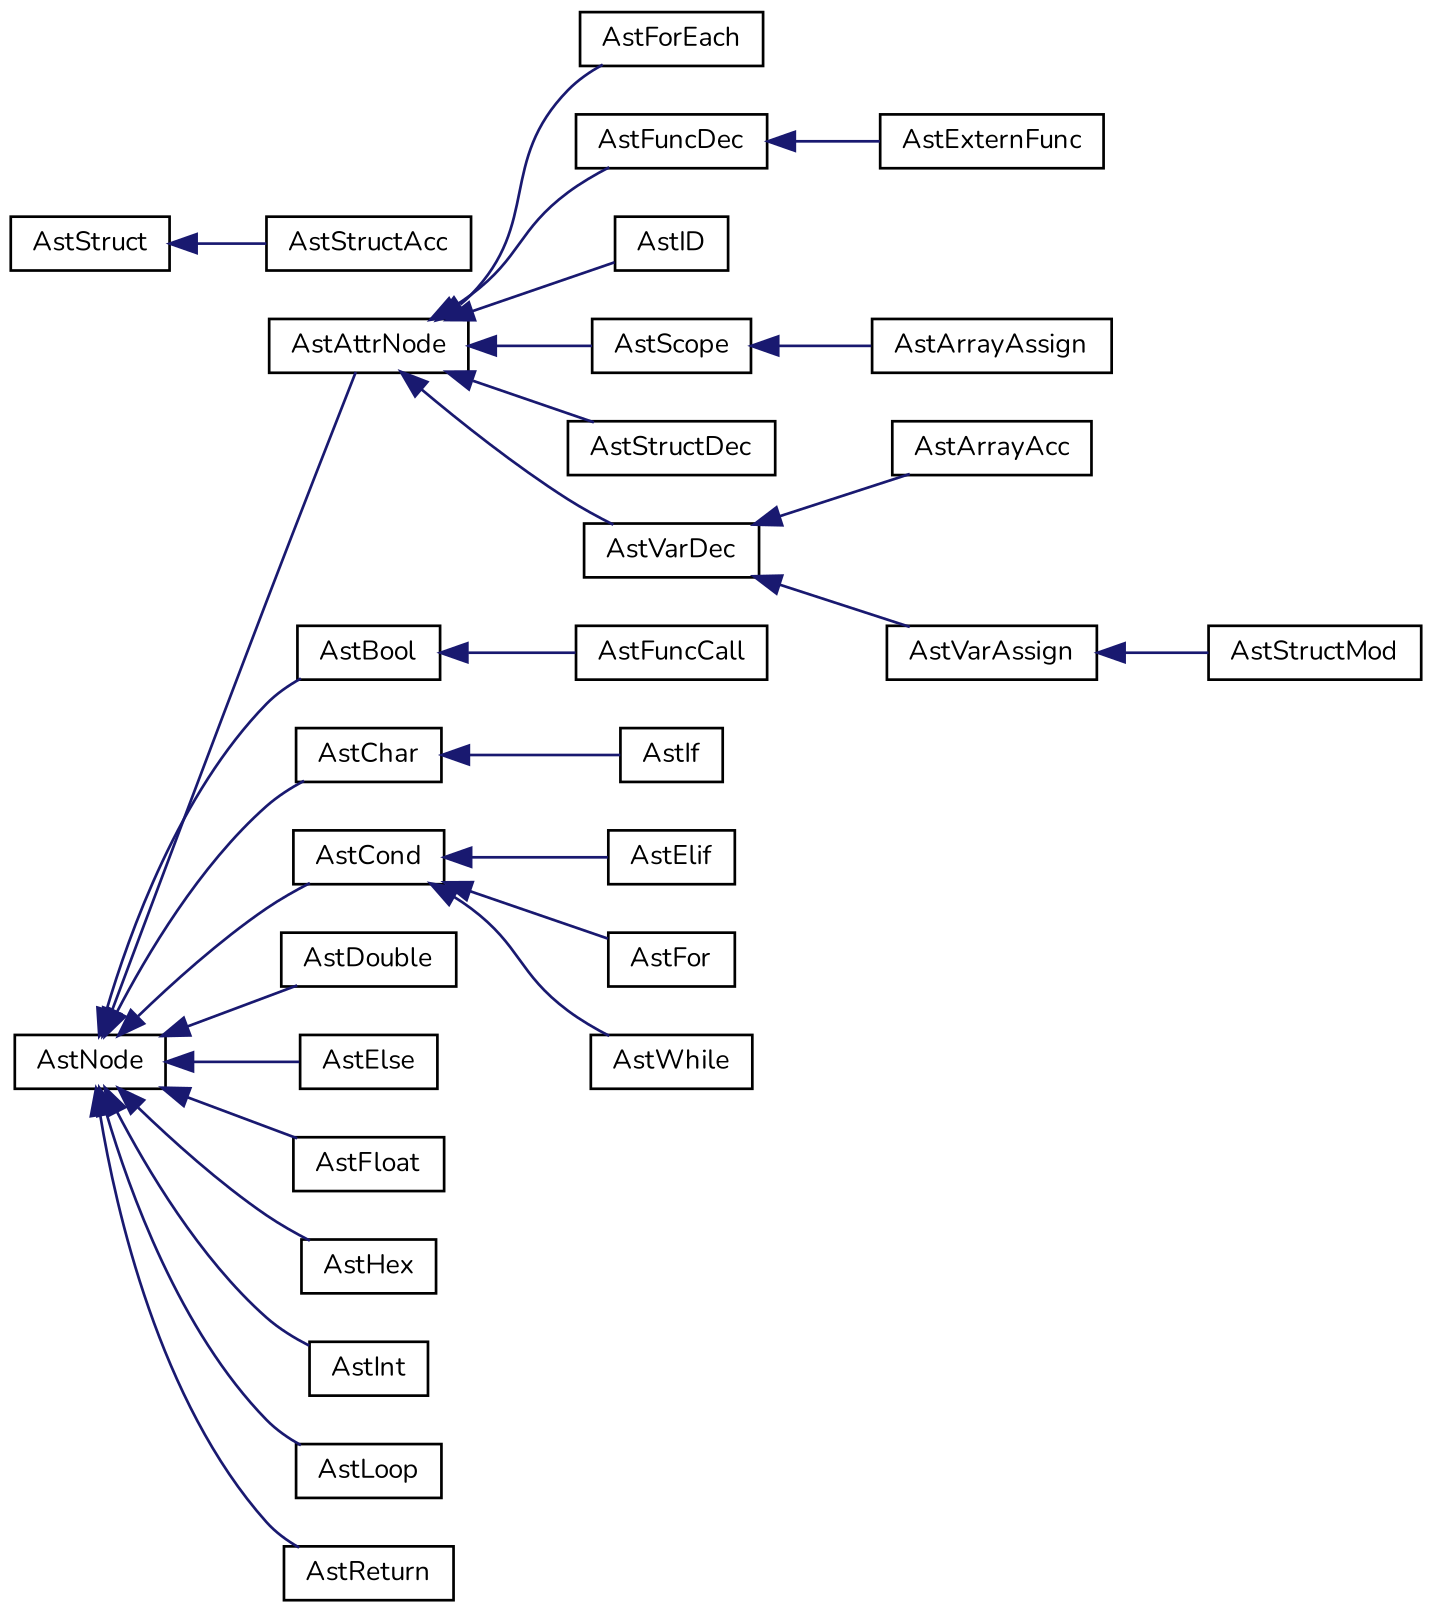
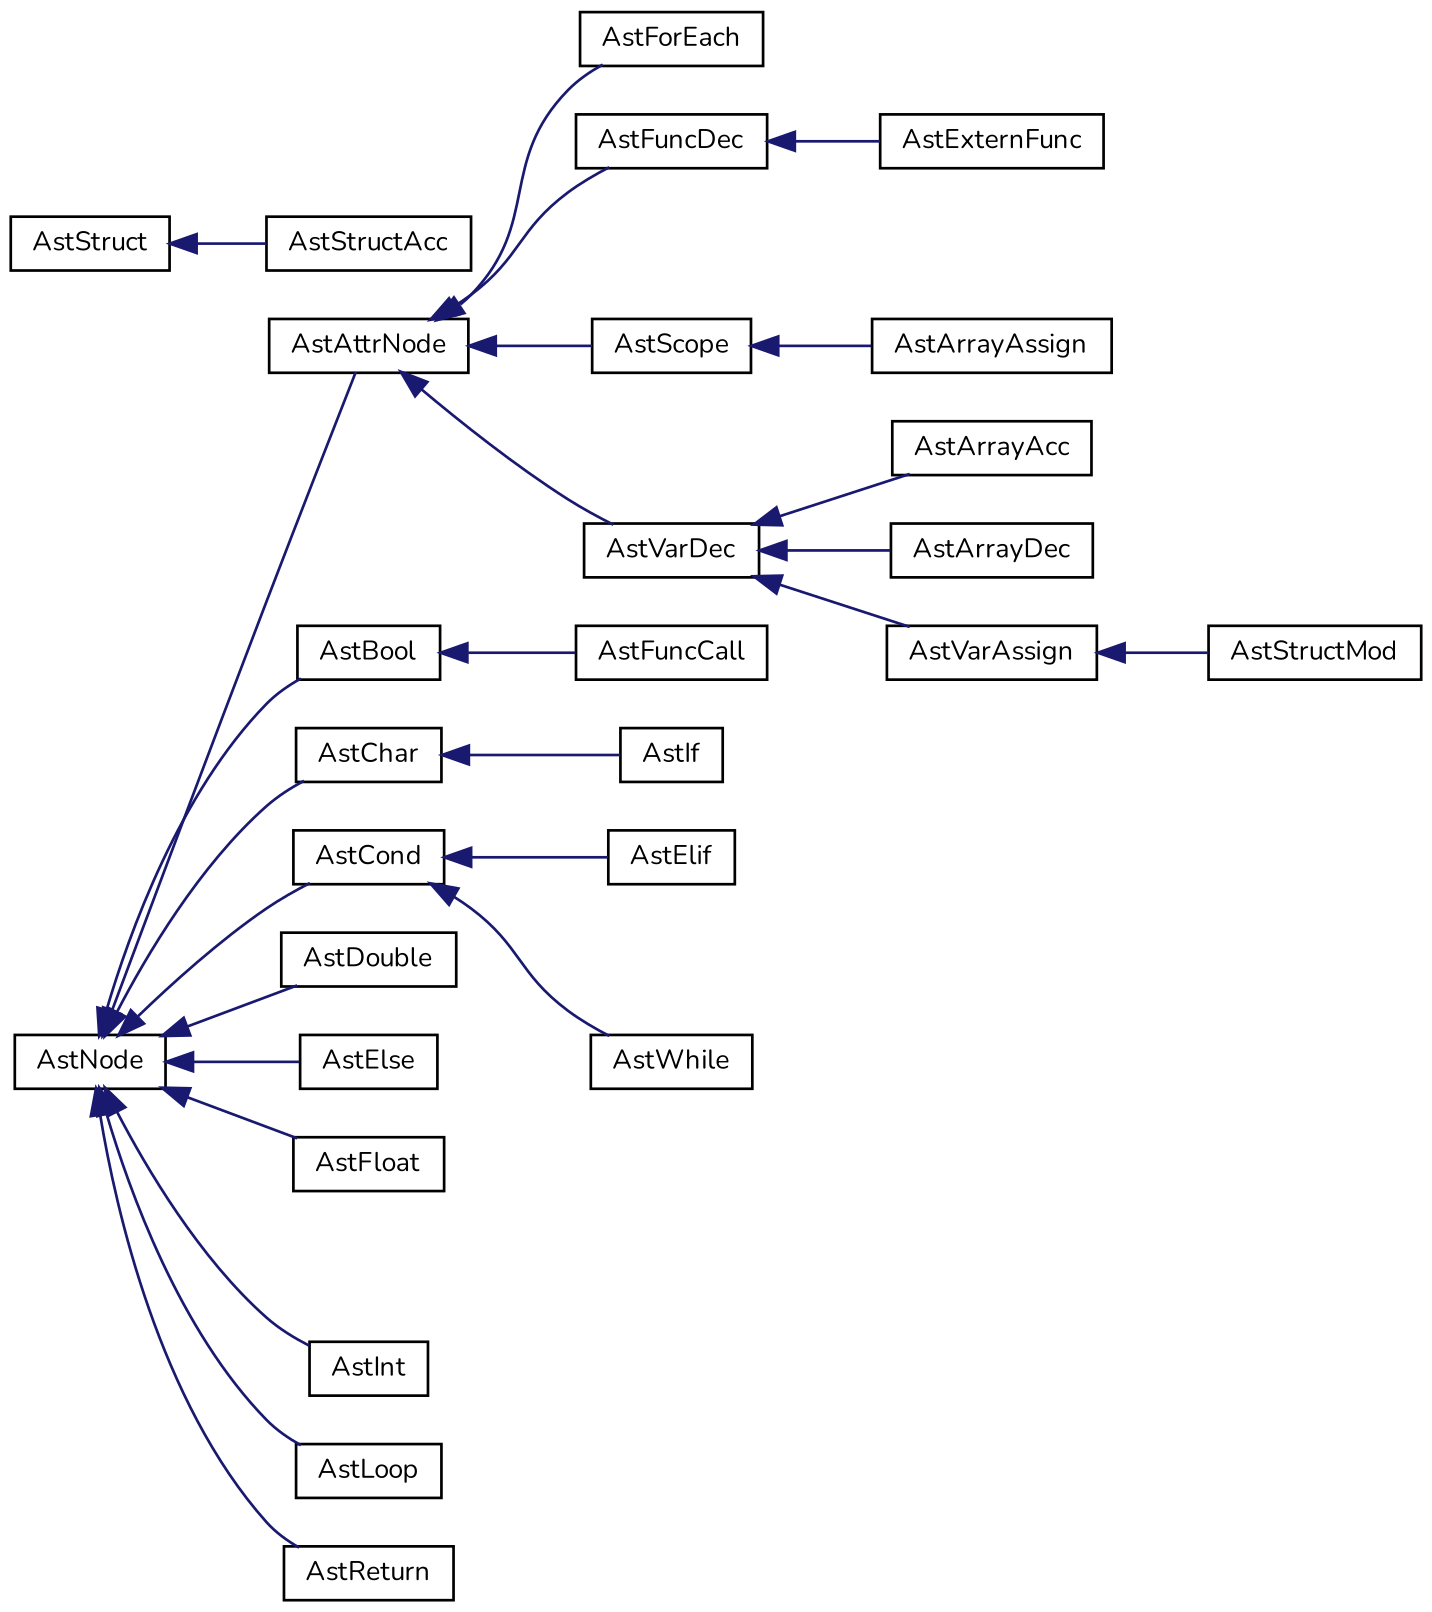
node "AstID": removed
node "AstStructDec": removed
node "AstArrayDec": added
node "AstFor": removed
node "AstHex": removed
